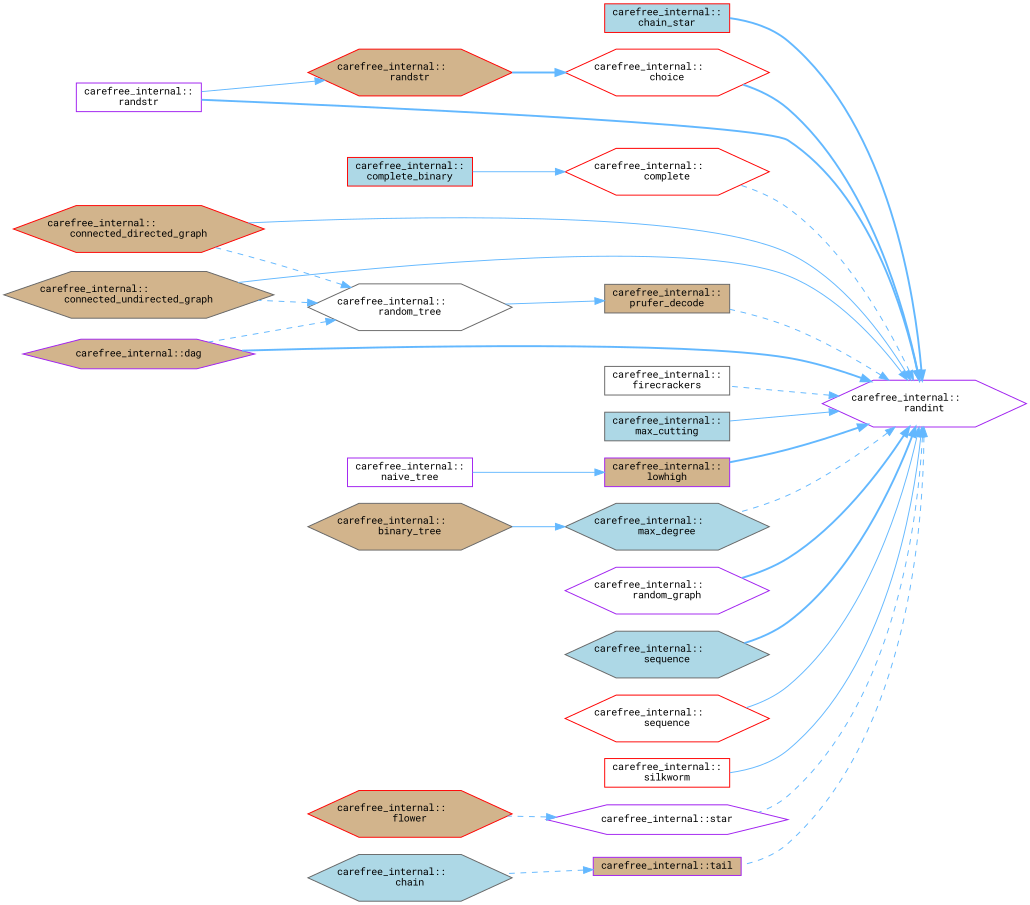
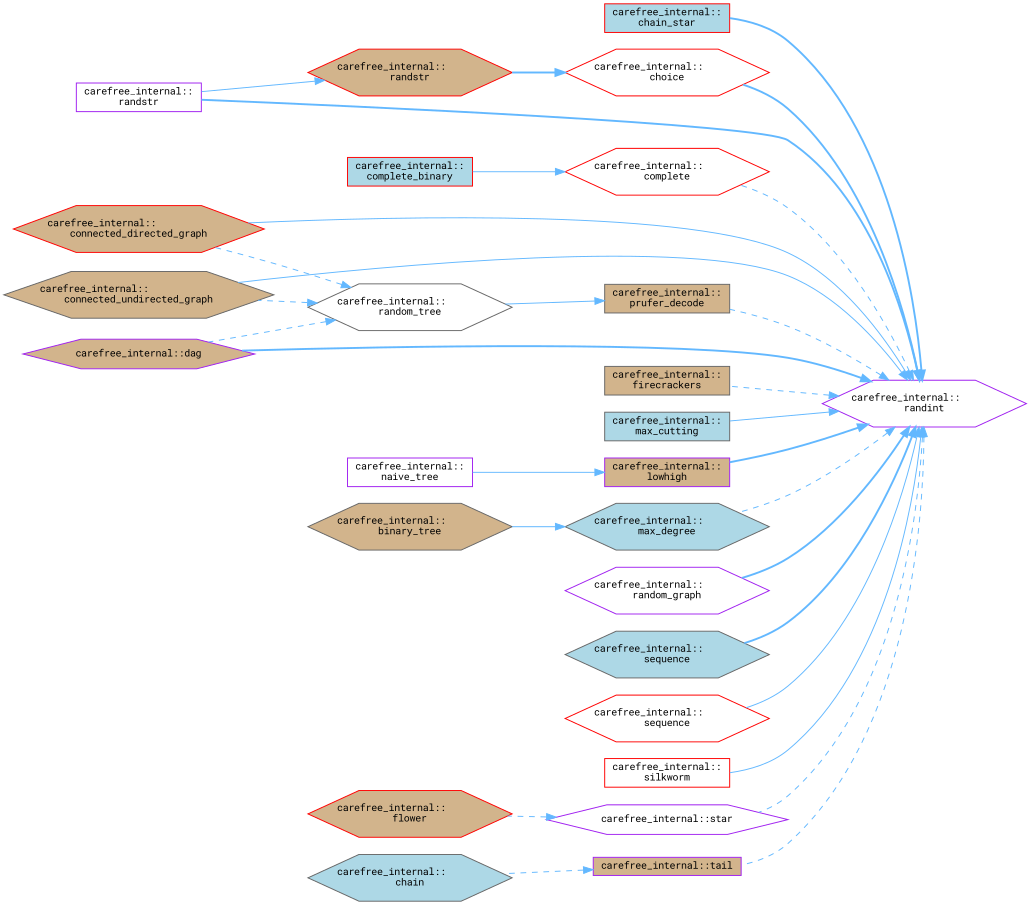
node "carefree_internal:: firecrackers": fillcolor white -> tan
